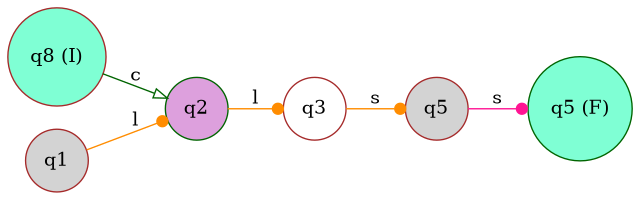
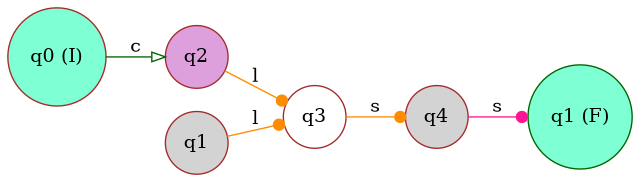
node "q8 (I)": label "q8 (I)" -> "q0 (I)"
node "q2": color darkgreen -> brown
node "q5": label "q5" -> "q4"
node "q5 (F)": label "q5 (F)" -> "q1 (F)"
edge "q1" -> "q2": now "q1" -> "q3"
